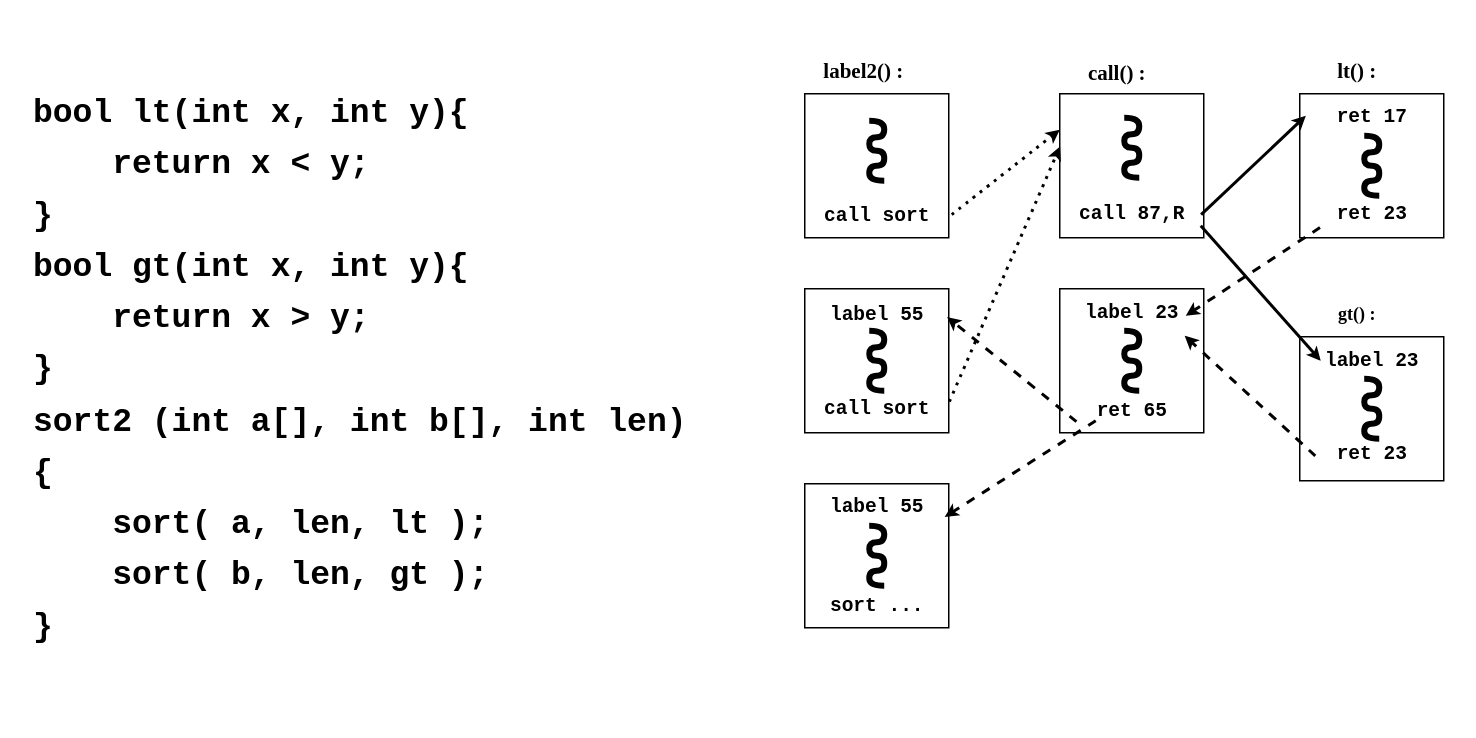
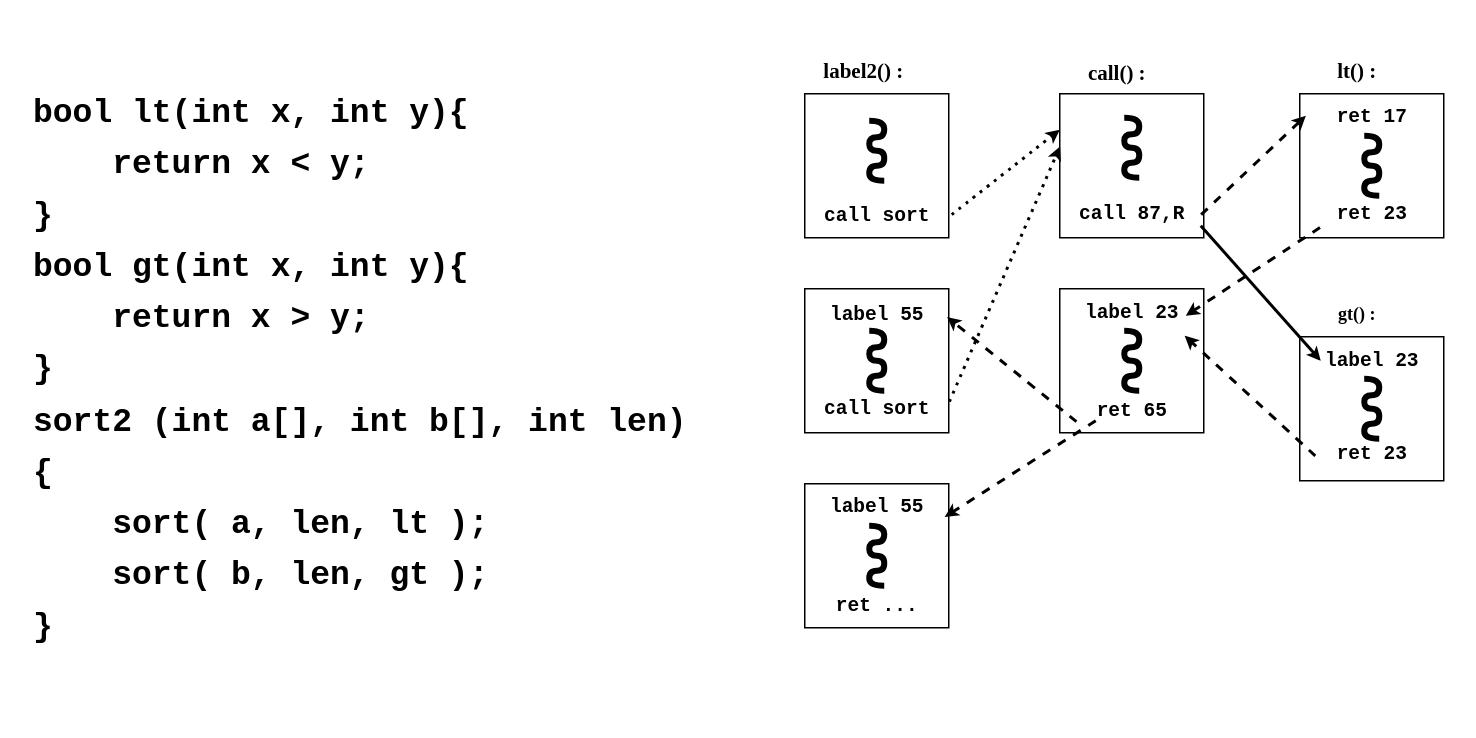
edge "call 87,R" -> "ret 17": style solid -> dashed
node "sort ...": label "sort ..." -> "ret ..."
